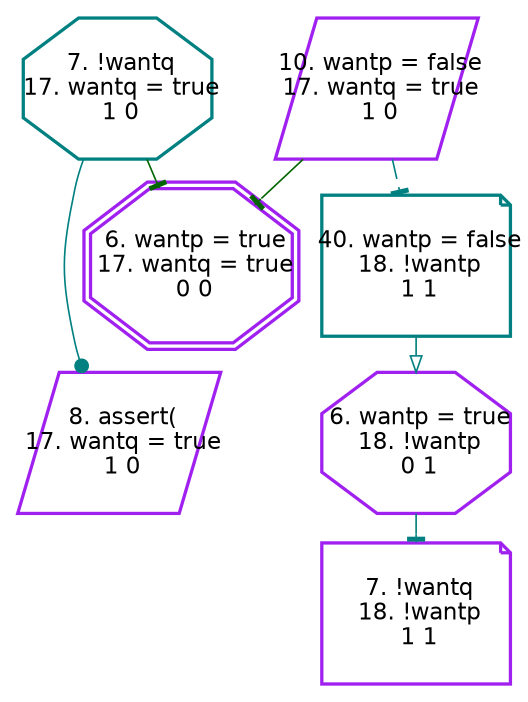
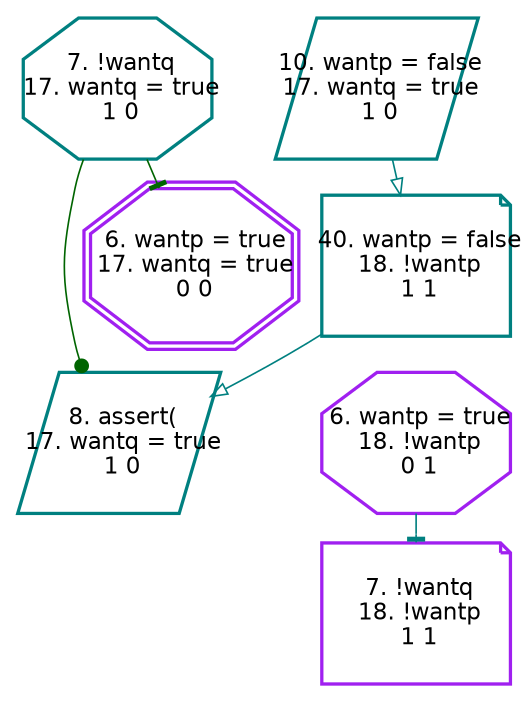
node "10. wantp = false 17. wantq = true 1 0": color purple -> teal
edge "10. wantp = false 17. wantq = true 1 0" -> "40. wantp = false 18. !wantp 1 1": arrowhead tee -> onormal
edge "10. wantp = false 17. wantq = true 1 0" -> "6. wantp = true 17. wantq = true 0 0": removed
edge "7. !wantq 17. wantq = true 1 0" -> "8. assert( 17. wantq = true 1 0": color teal -> darkgreen
edge "40. wantp = false 18. !wantp 1 1" -> "6. wantp = true 18. !wantp 0 1": now "40. wantp = false 18. !wantp 1 1" -> "8. assert( 17. wantq = true 1 0"
node "8. assert( 17. wantq = true 1 0": color purple -> teal
